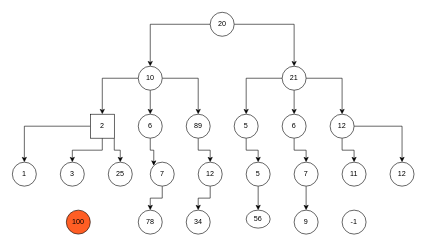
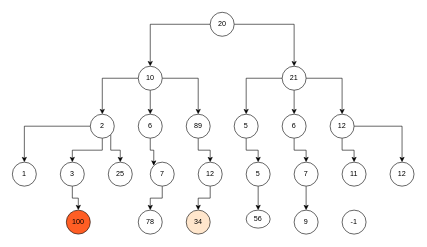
node "2": shape rectangle -> ellipse
edge "3" -> "100": added
node "34": fillcolor #ffffff -> #ffe6cc
